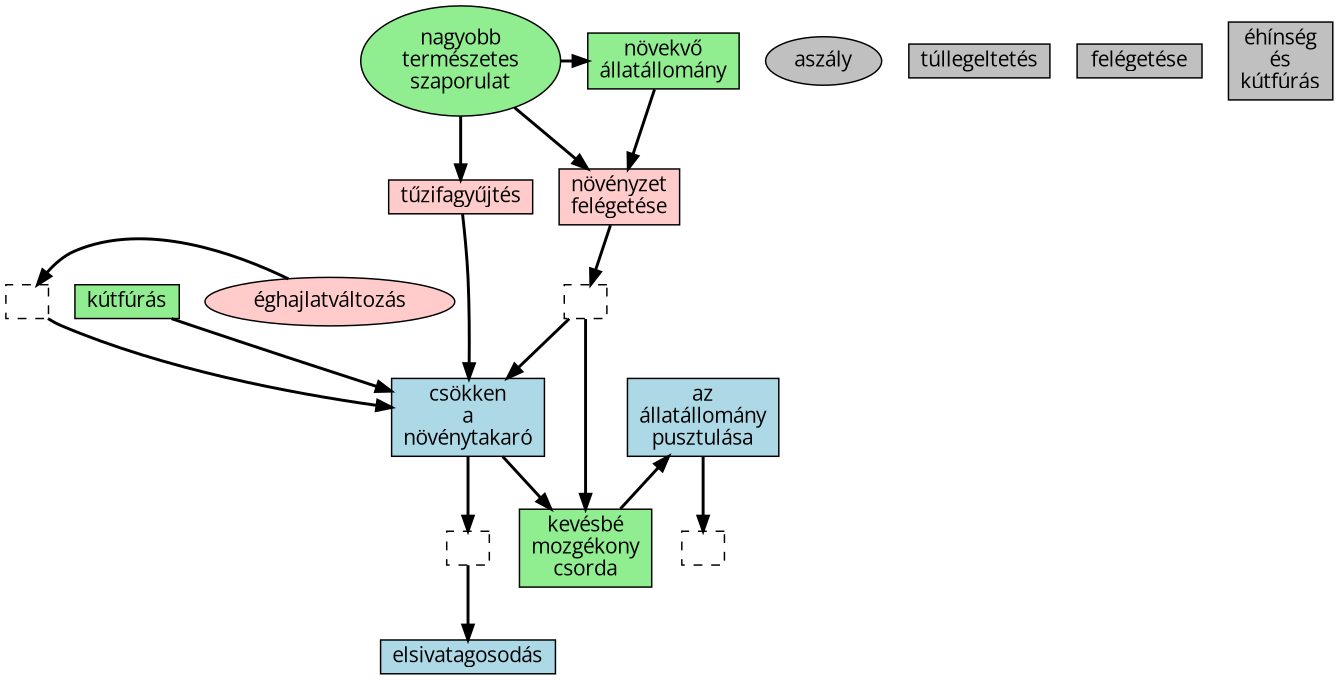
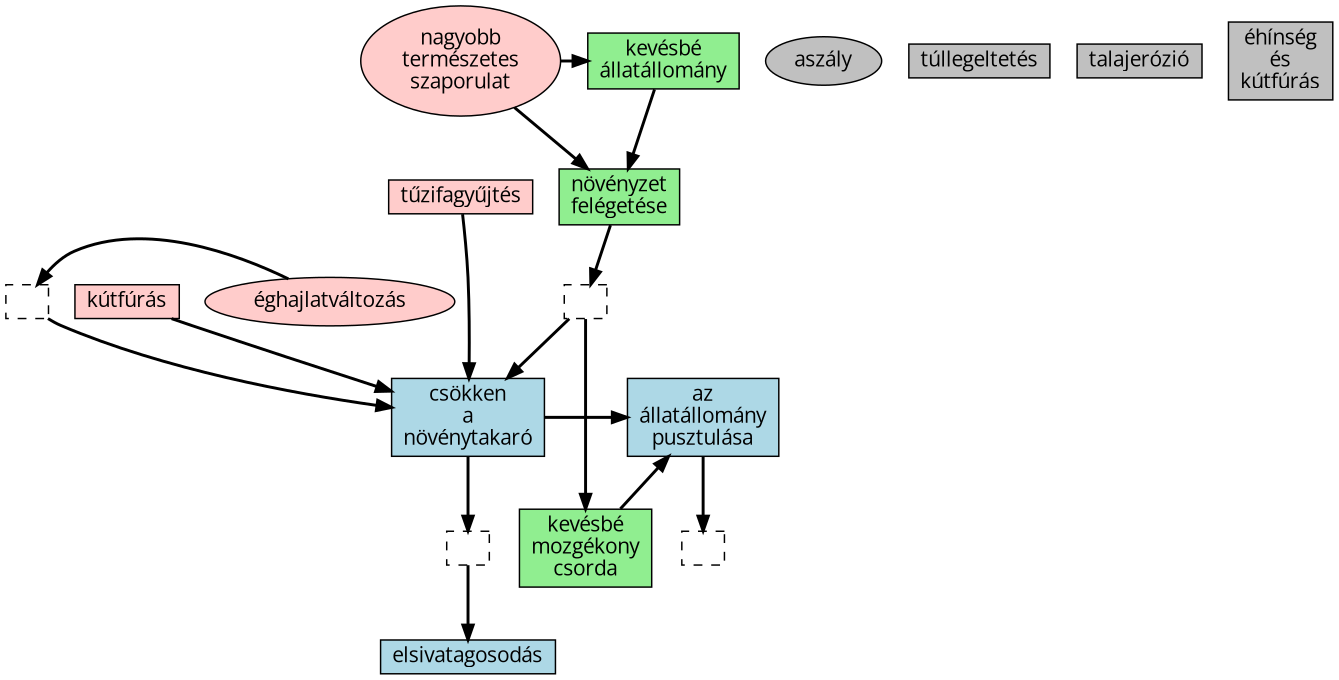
node "nagyobb természetes szaporulat": fillcolor #90ee90 -> #ffcccb
node "növekvő állatállomány": label "növekvő állatállomány" -> "kevésbé állatállomány"
node "felégetése": label "felégetése" -> "talajerózió"
edge "nagyobb természetes szaporulat" -> "tűzifagyűjtés": removed
node "növényzet felégetése": fillcolor #ffcccb -> #90ee90
node "kútfúrás": fillcolor #90ee90 -> #ffcccb
edge "csökken a növénytakaró" -> "kevésbé mozgékony csorda": now "csökken a növénytakaró" -> "az állatállomány pusztulása"
